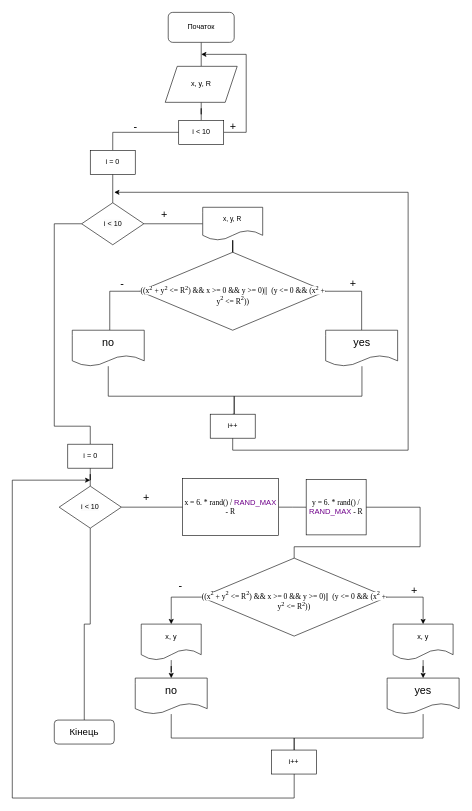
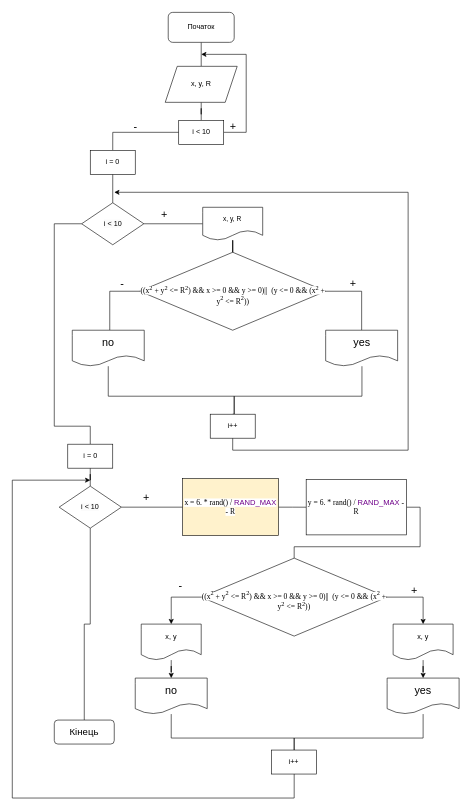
node "x = 6. * rand() / RAND_MAX - R": fillcolor #ffffff -> #fff2cc
node "y = 6. * rand() / RAND_MAX - R": size 60x56 -> 100x56
